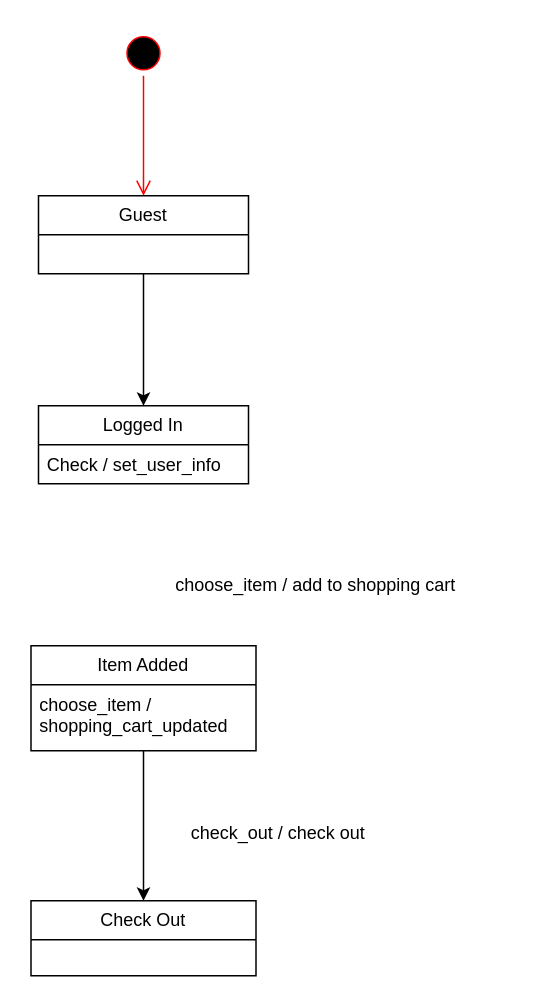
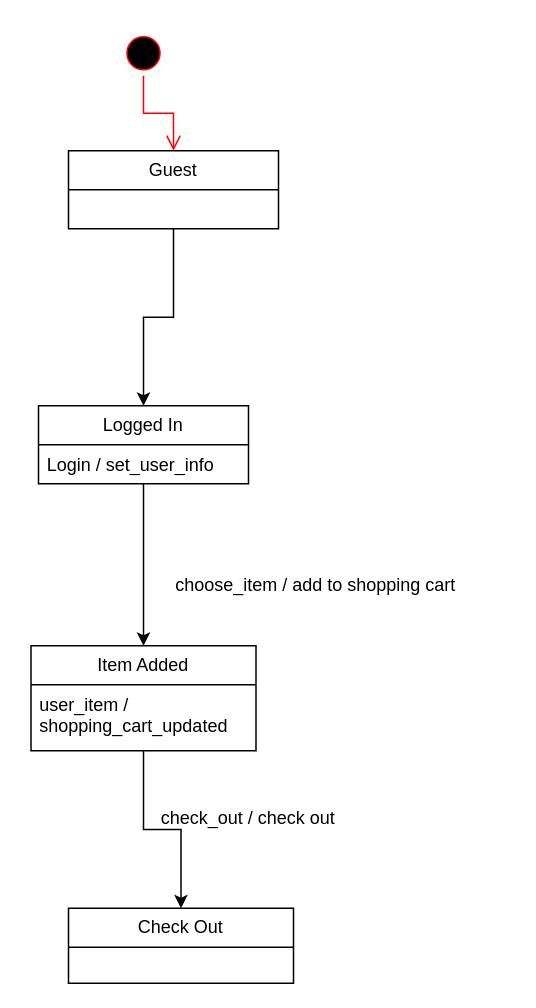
node "Guest": moved (143, 235) -> (173, 190)
node "Check / set_user_info": label "Check / set_user_info" -> "Login / set_user_info"
edge "Logged In" -> "Item Added": added
node "choose_item / shopping_cart_updated": label "choose_item / shopping_cart_updated" -> "user_item / shopping_cart_updated"
node "check_out / check out": moved (278, 833) -> (248, 818)
node "Check Out": moved (143, 938) -> (181, 946)
